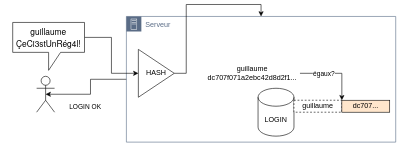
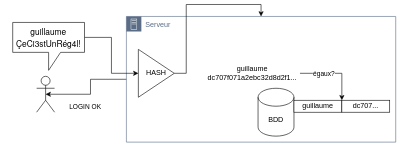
node "guillaume dc707f071a2ebc42d8d2f1...": label "guillaume dc707f071a2ebc42d8d2f1..." -> "guillaume dc707f071a2ebc32d8d2f1..."
node "guillaume": style dashed -> solid
node "dc707...": fillcolor #ffe6cc -> #ffffff
node "LOGIN": label "LOGIN" -> "BDD"
